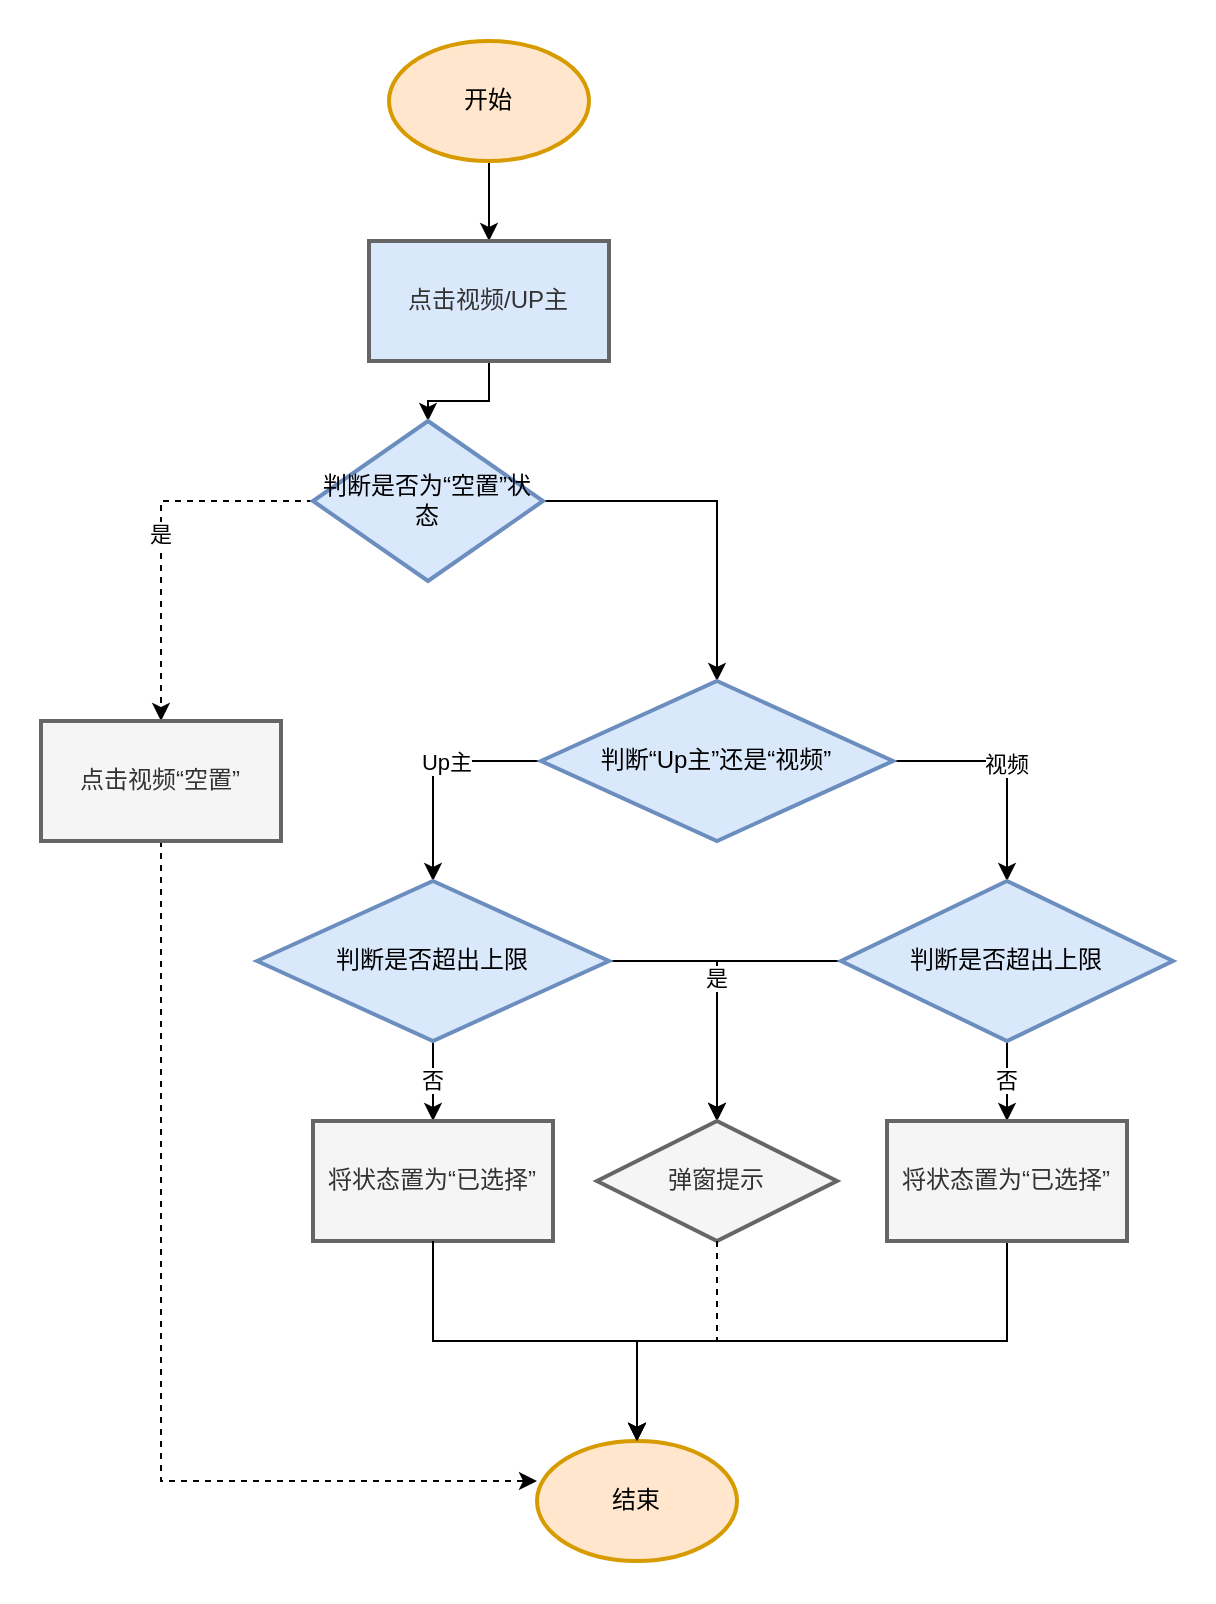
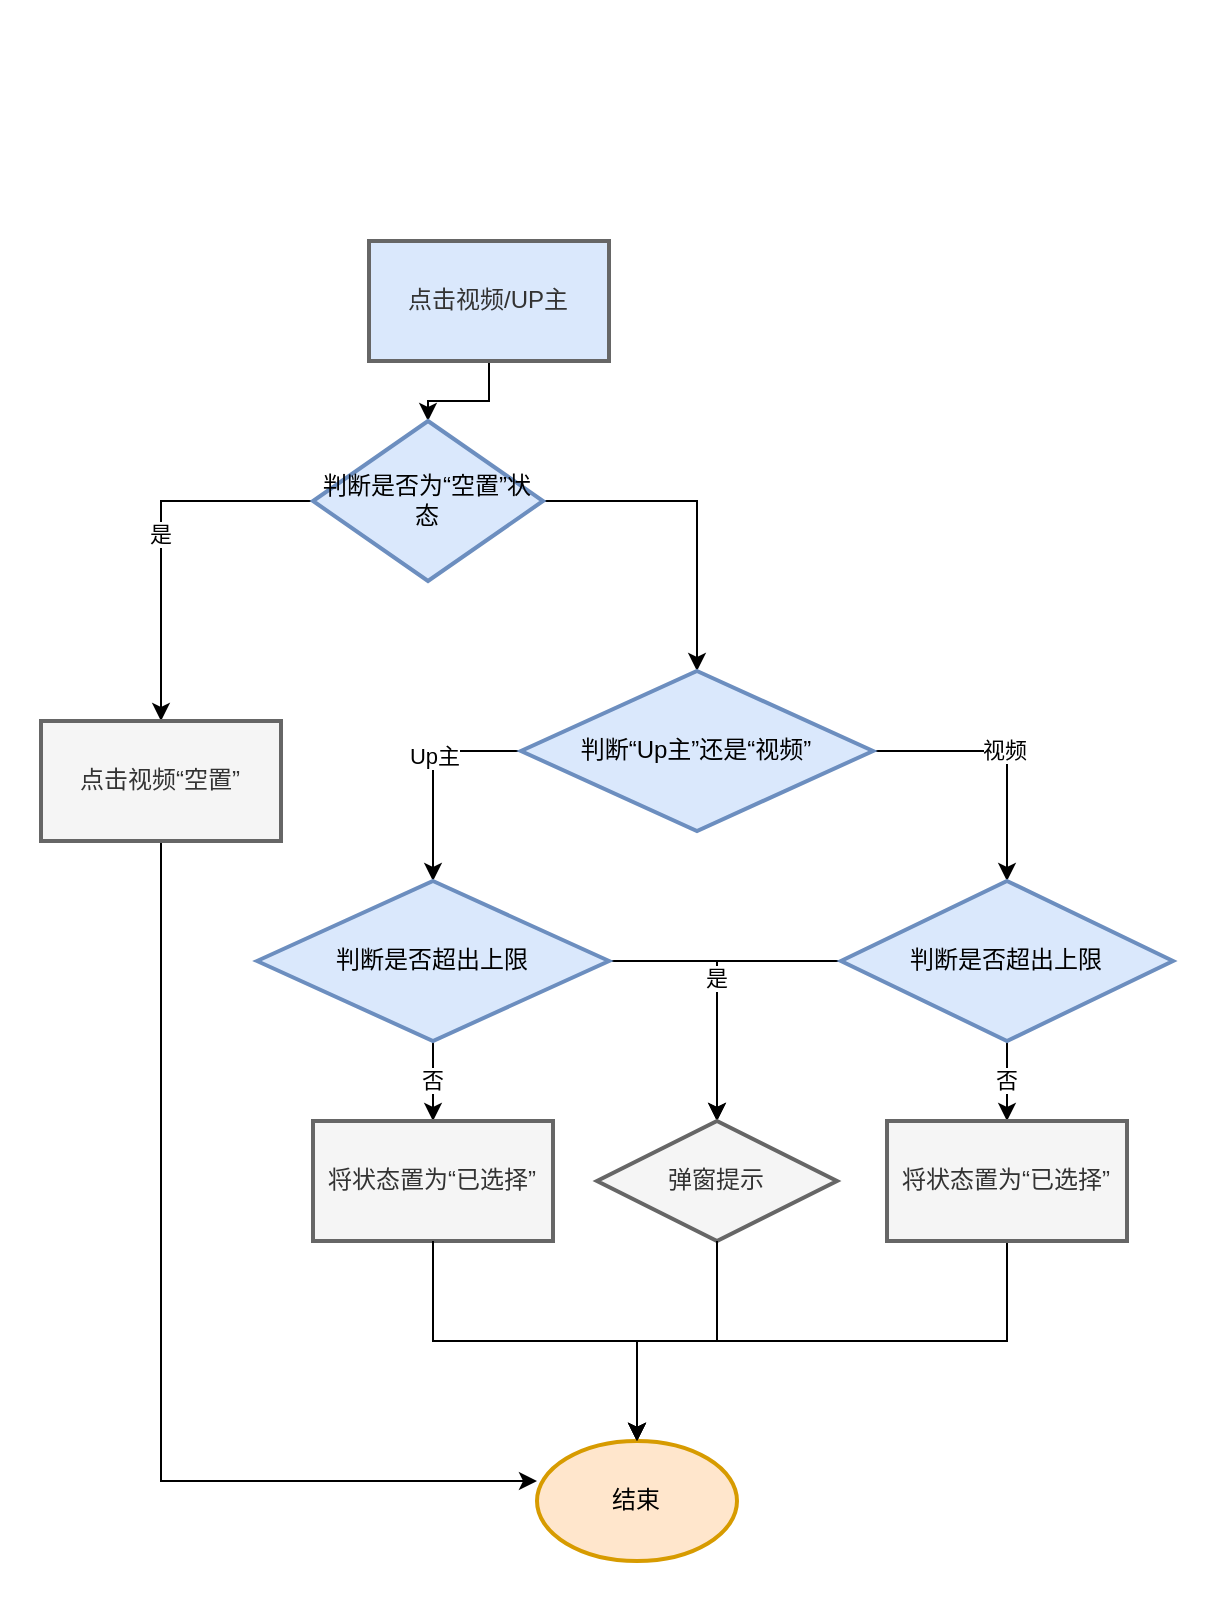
node "开始": removed
edge "开始" -> "点击视频/UP主": removed
edge "判断是否为“空置”状态" -> "点击视频“空置”": style dashed -> solid
node "判断“Up主”还是“视频”": moved (717, 761) -> (697, 751)
edge "弹窗提示" -> "结束": style dashed -> solid
edge "点击视频“空置”" -> "结束": style dashed -> solid
